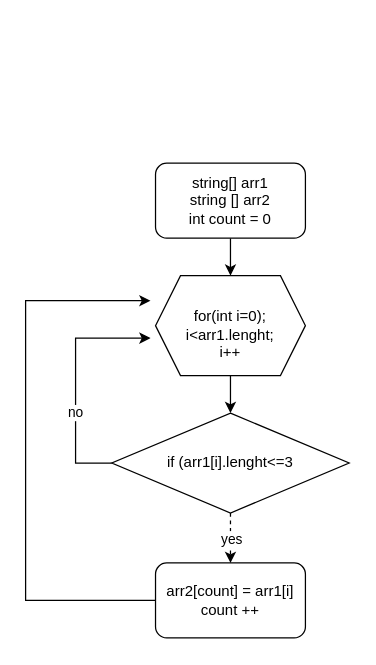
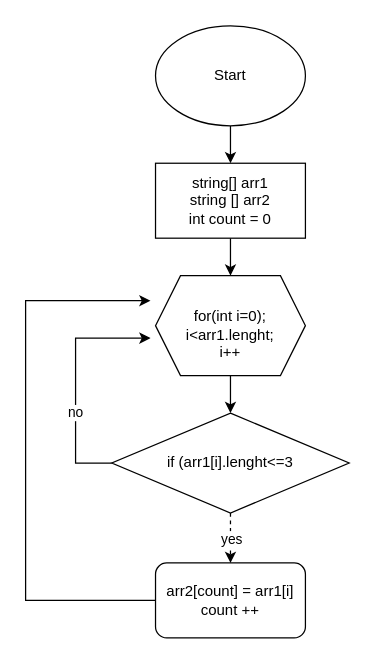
node "Start": added
edge "Start" -> "string[] arr1 string [] arr2 int count = 0": added
node "string[] arr1 string [] arr2 int count = 0": shape rounded rectangle -> rectangle
